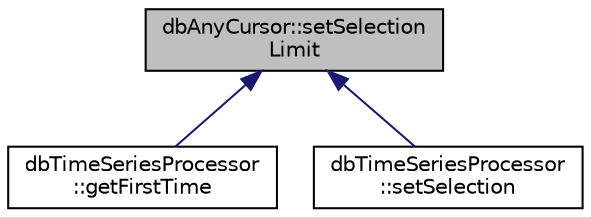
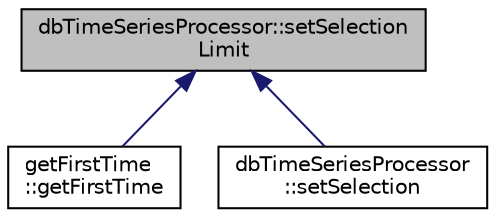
node "dbAnyCursor::setSelection Limit": label "dbAnyCursor::setSelection Limit" -> "dbTimeSeriesProcessor::setSelection Limit"
node "dbTimeSeriesProcessor ::getFirstTime": label "dbTimeSeriesProcessor ::getFirstTime" -> "getFirstTime ::getFirstTime"
